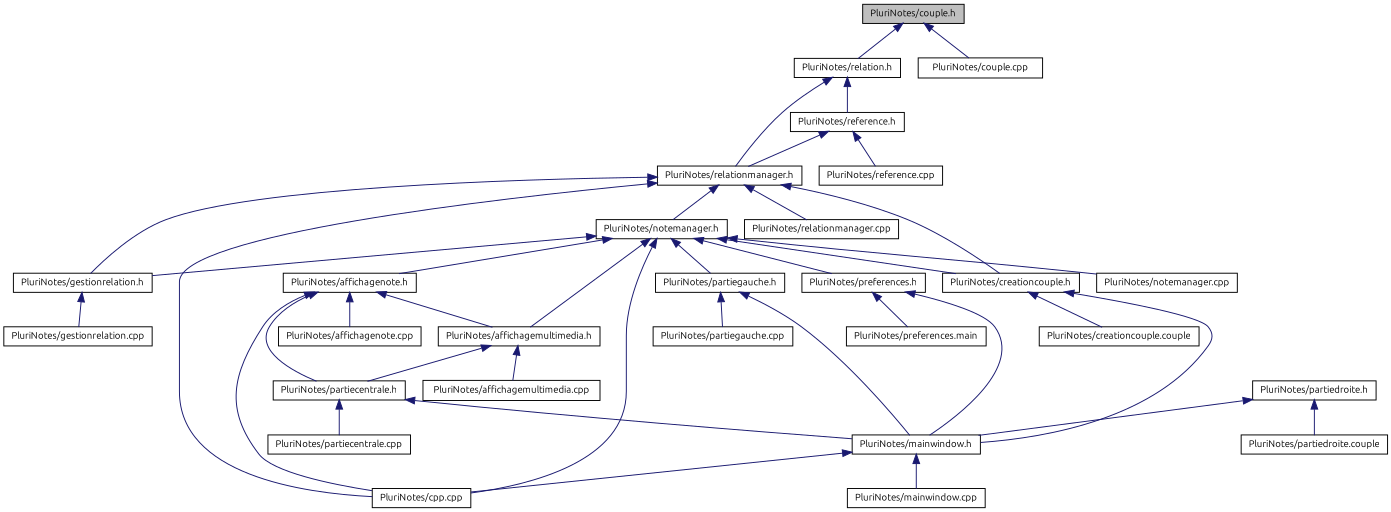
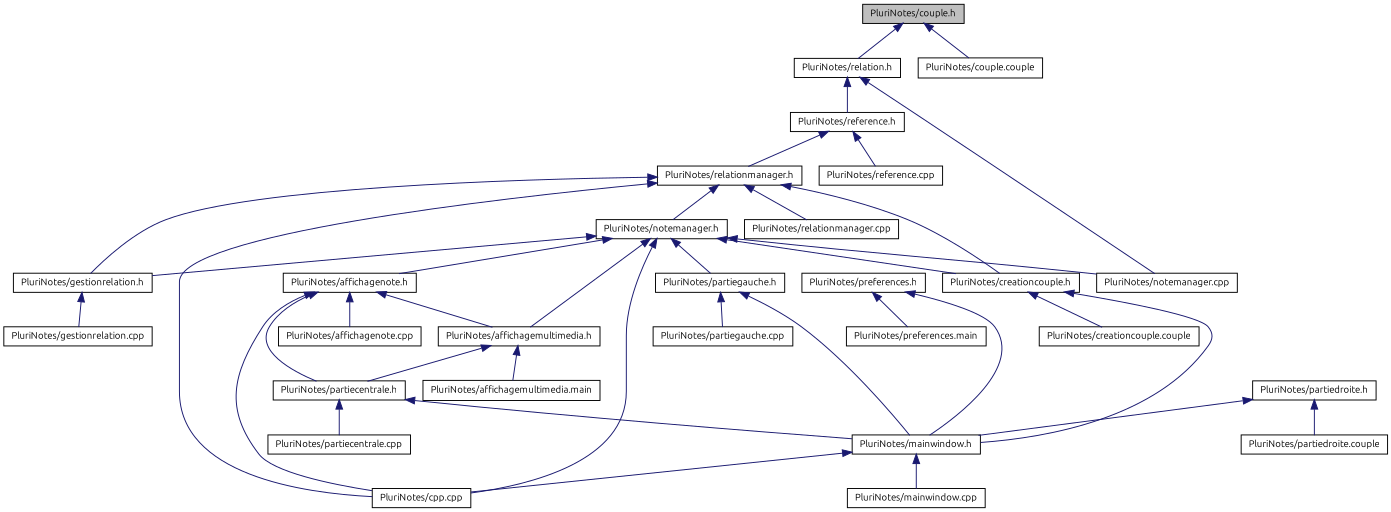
node "PluriNotes/couple.cpp": label "PluriNotes/couple.cpp" -> "PluriNotes/couple.couple"
edge "PluriNotes/relationmanager.h" -> "PluriNotes/relation.h": now "PluriNotes/notemanager.cpp" -> "PluriNotes/relation.h"
edge "PluriNotes/preferences.h" -> "PluriNotes/notemanager.h": removed
node "PluriNotes/affichagemultimedia.cpp": label "PluriNotes/affichagemultimedia.cpp" -> "PluriNotes/affichagemultimedia.main"
